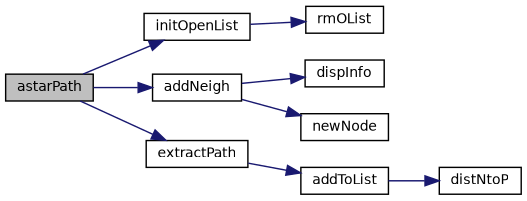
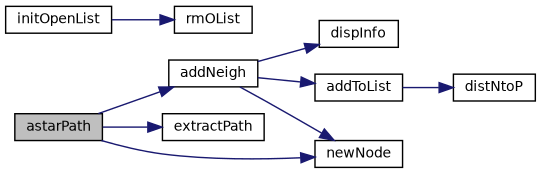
edge "astarPath" -> "initOpenList": now "astarPath" -> "newNode"
edge "extractPath" -> "addToList": now "addNeigh" -> "addToList"
